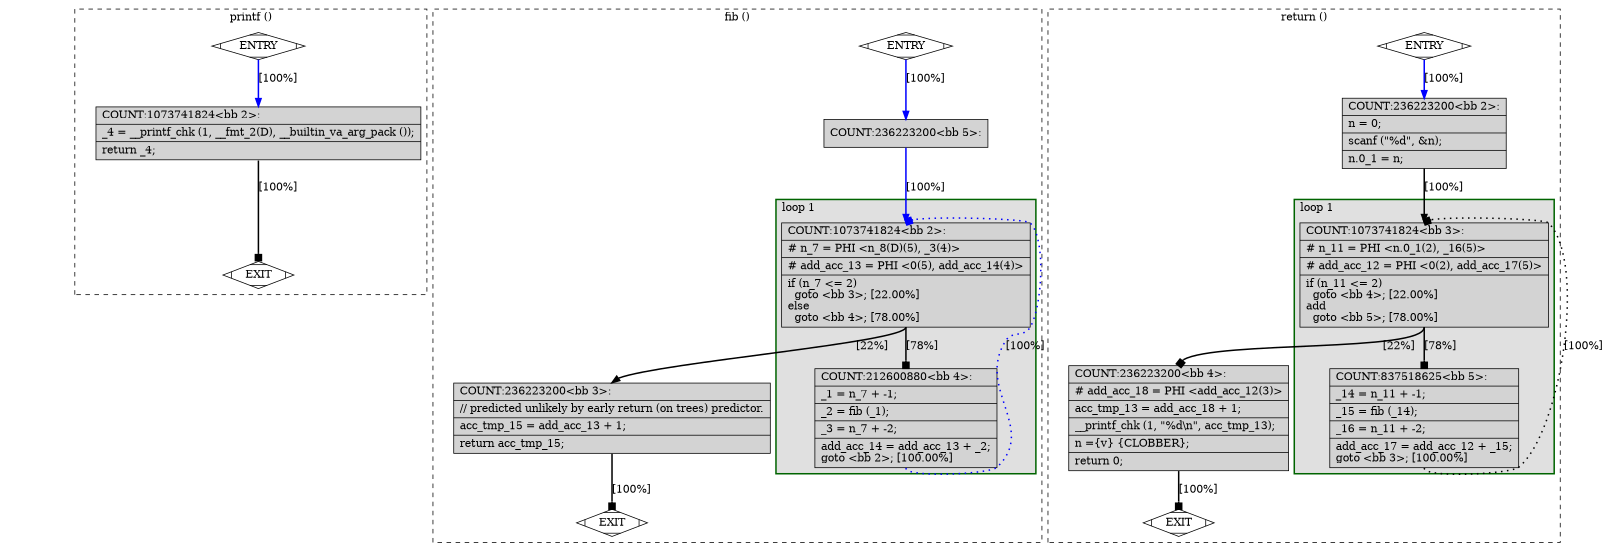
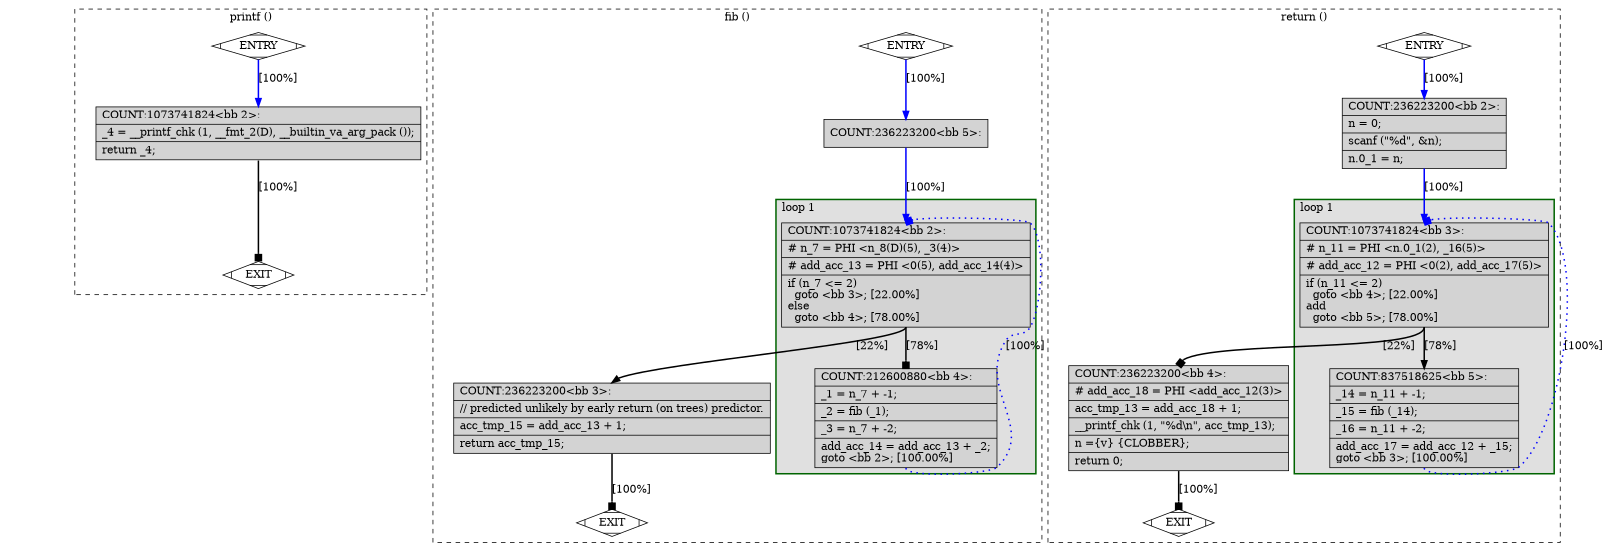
edge "COUNT:236223200<bb 2>:" -> "COUNT:1073741824<bb 3>:": color black -> blue
edge "COUNT:837518625<bb 5>:" -> "COUNT:1073741824<bb 3>:": color black -> blue
edge "COUNT:1073741824<bb 3>:" -> "COUNT:837518625<bb 5>:": arrowhead box -> normal
